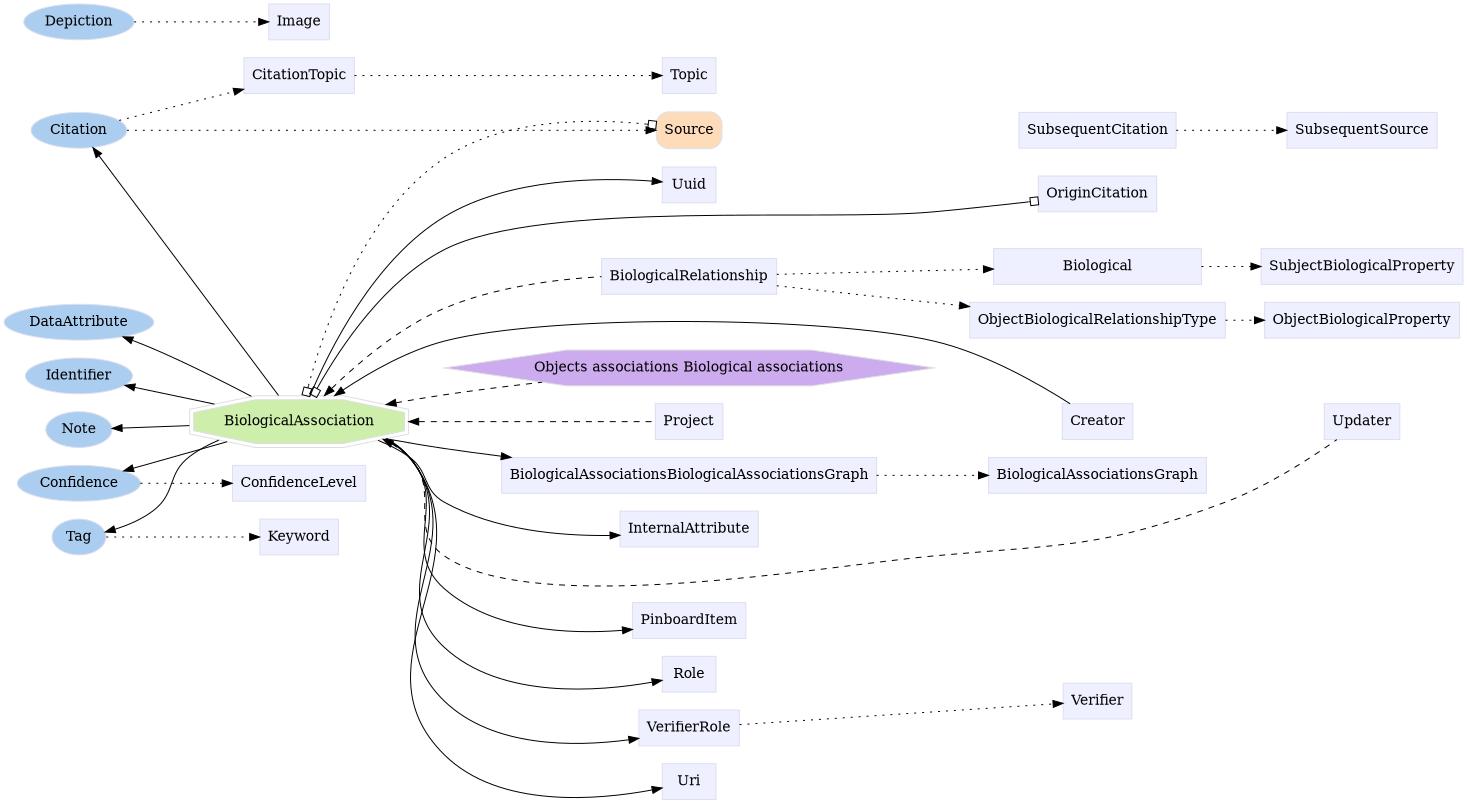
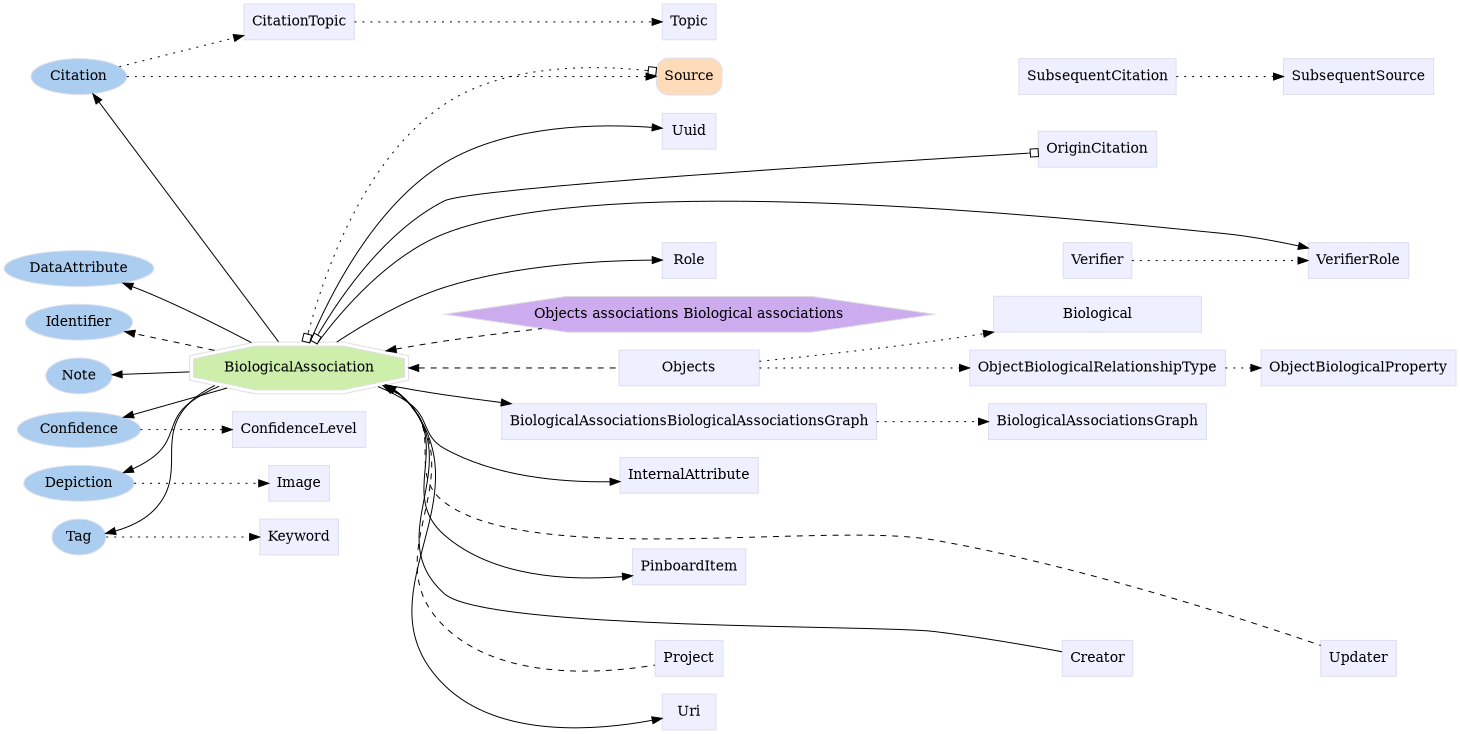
node "SubjectBiologicalProperty": removed
node "BiologicalRelationship": label "BiologicalRelationship" -> "Objects"
edge "BiologicalAssociation" -> "Identifier": style solid -> dashed
edge "BiologicalAssociation" -> "Depiction": added
edge "VerifierRole" -> "Verifier": reversed
